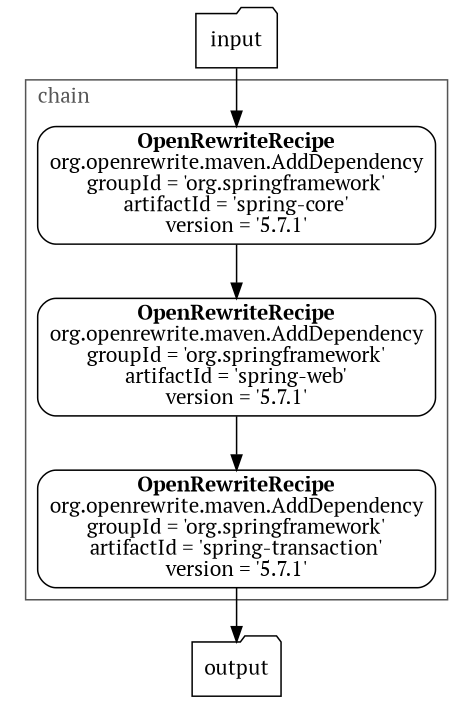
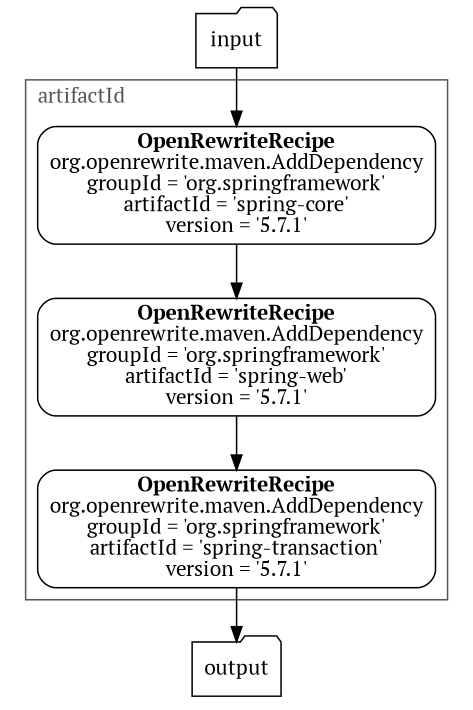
cluster "chain": label "chain" -> "artifactId"
